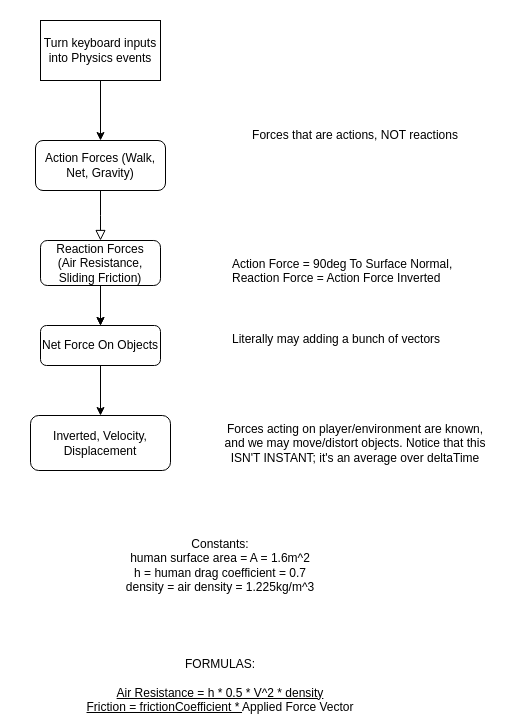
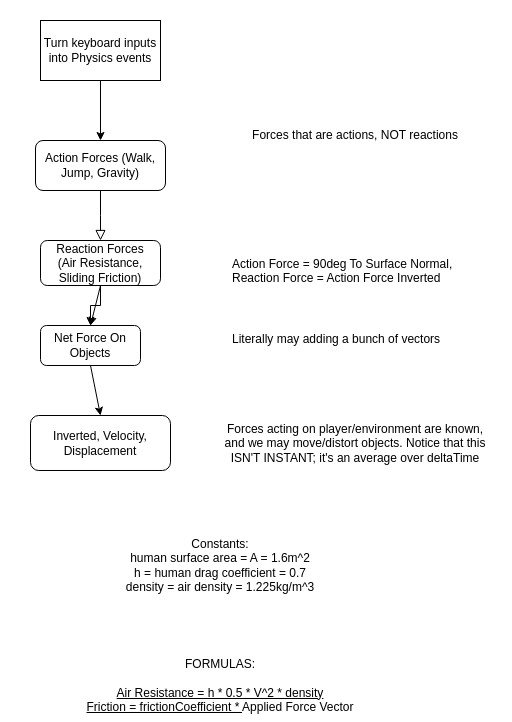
node "Action Forces (Walk, Net, Gravity)": label "Action Forces (Walk, Net, Gravity)" -> "Action Forces (Walk, Jump, Gravity)"
node "Net Force On Objects": size 120x40 -> 100x40
